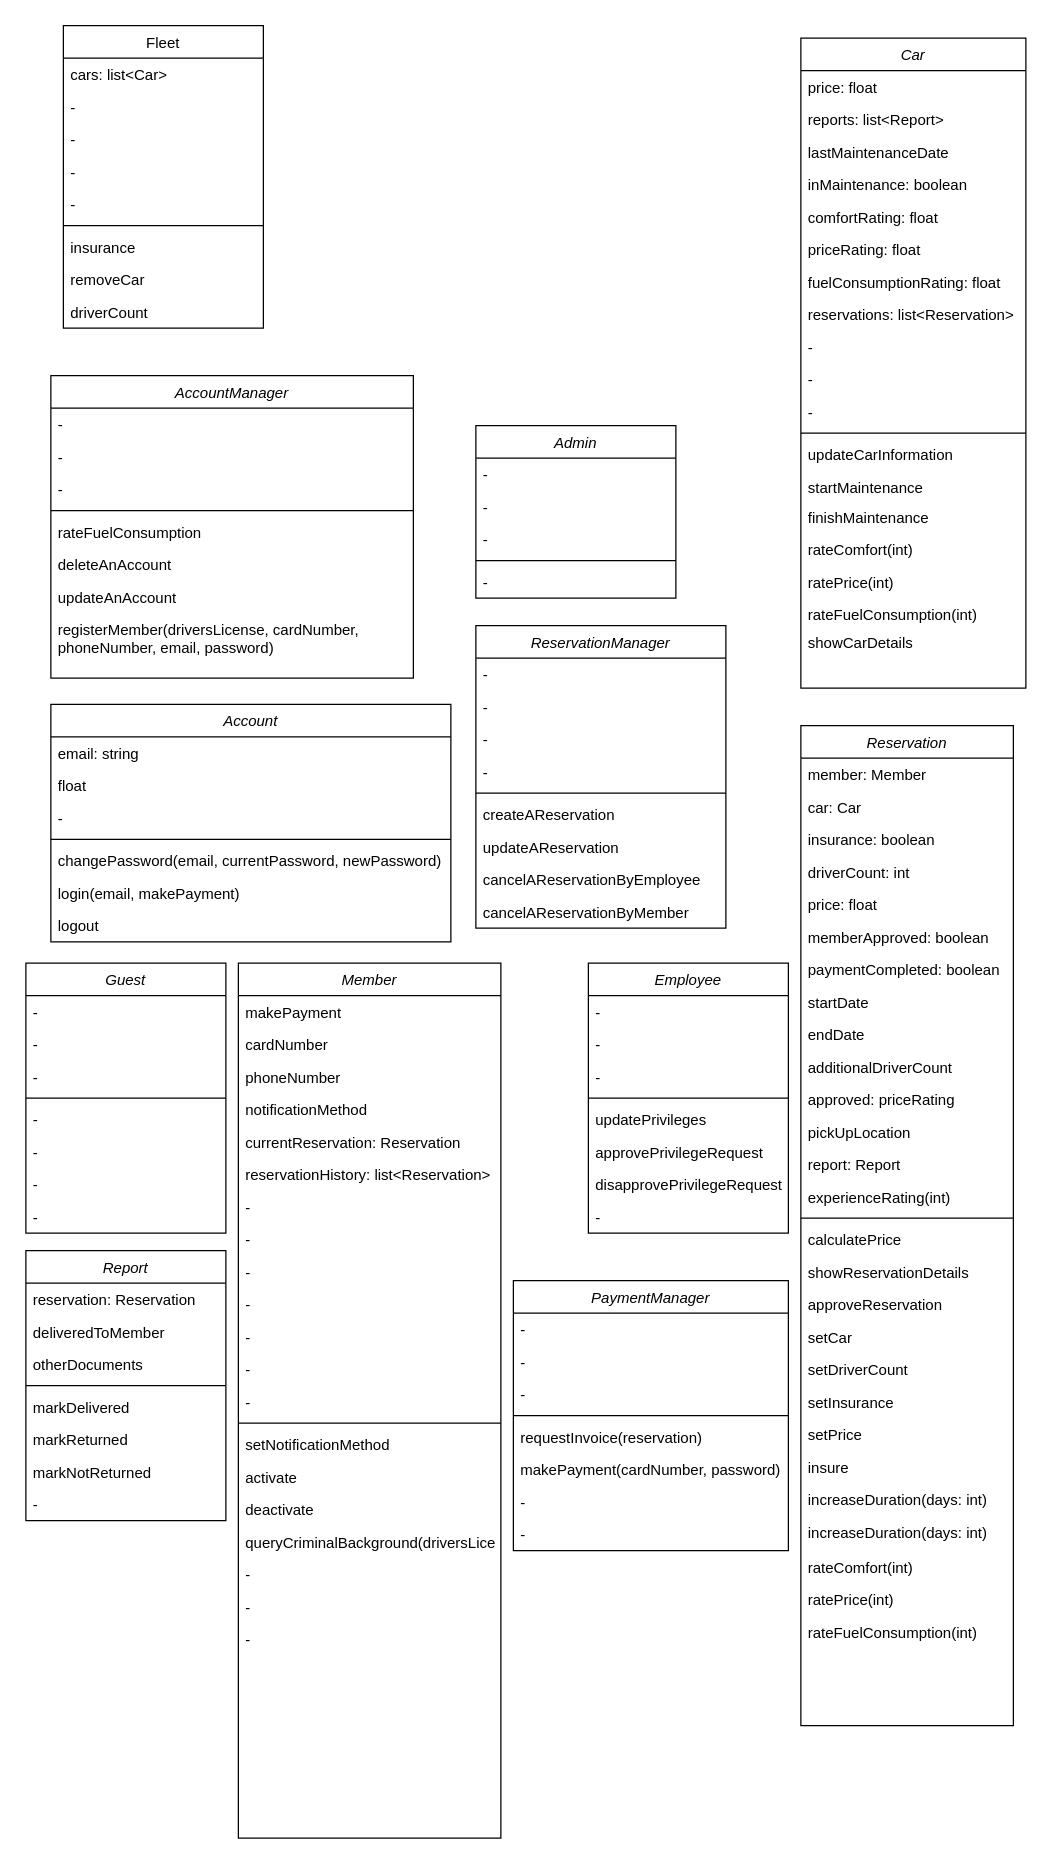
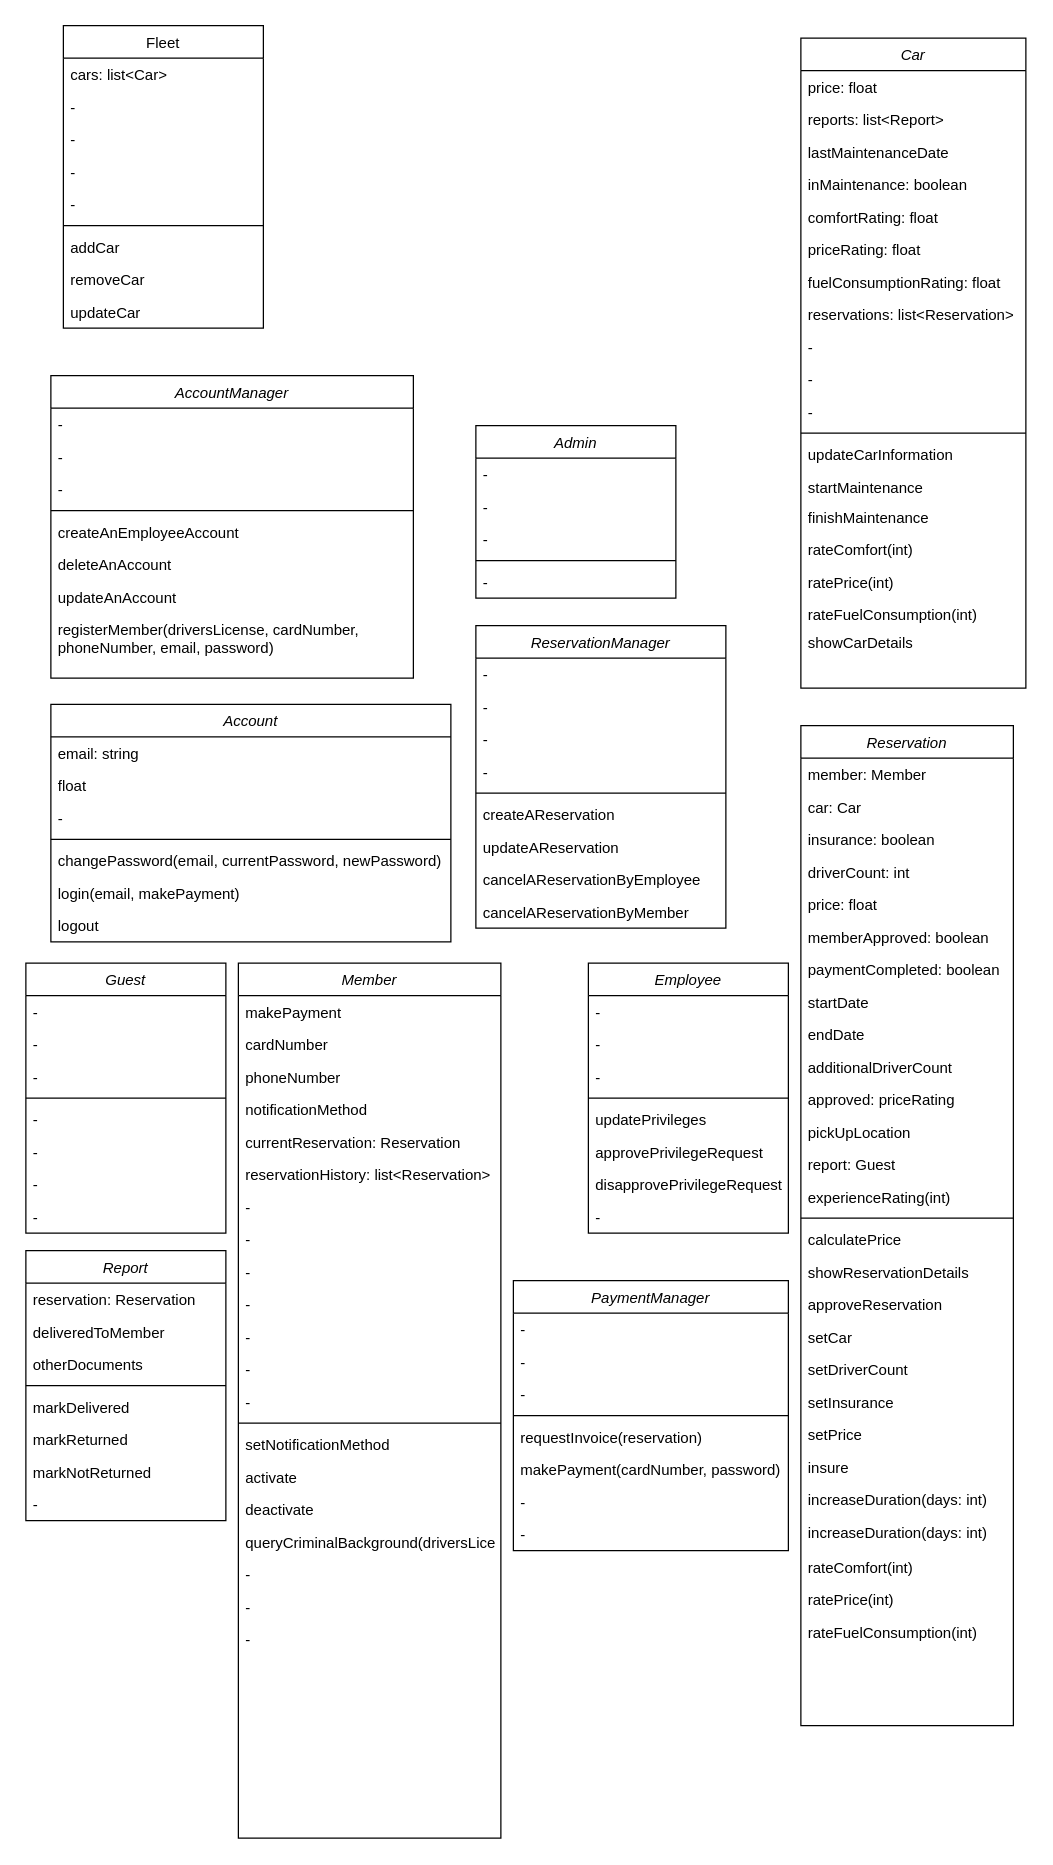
node "insurance": label "insurance" -> "addCar"
node "driverCount": label "driverCount" -> "updateCar"
node "rateFuelConsumption": label "rateFuelConsumption" -> "createAnEmployeeAccount"
node "report: Report": label "report: Report" -> "report: Guest"
